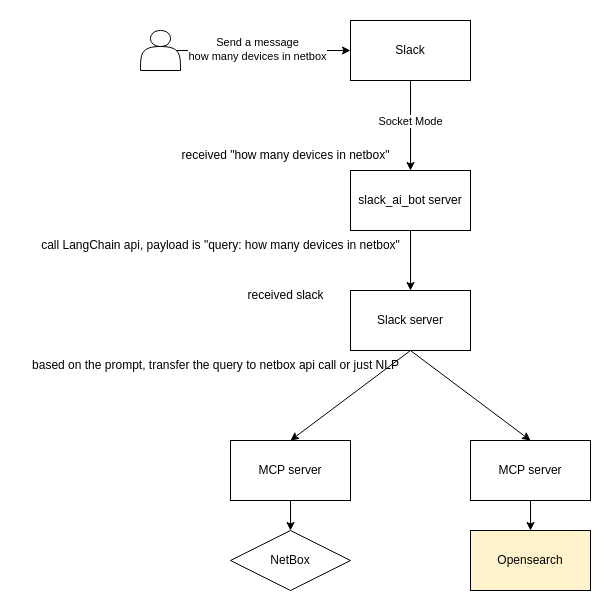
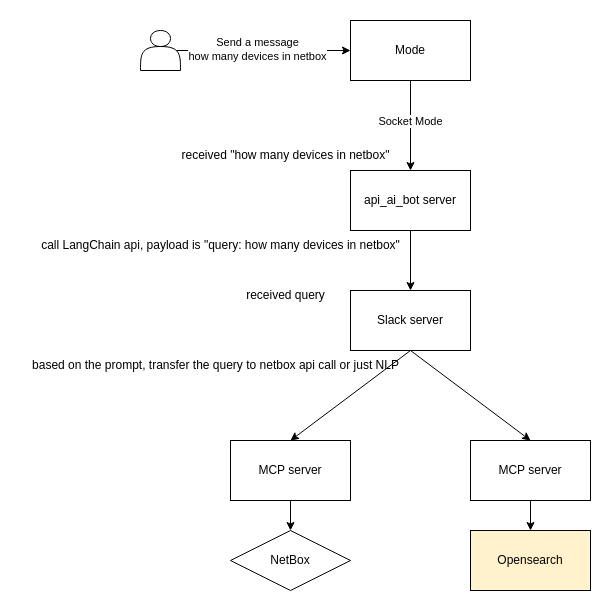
node "Slack": label "Slack" -> "Mode"
node "slack_ai_bot server": label "slack_ai_bot server" -> "api_ai_bot server"
node "received slack": label "received slack" -> "received query"
